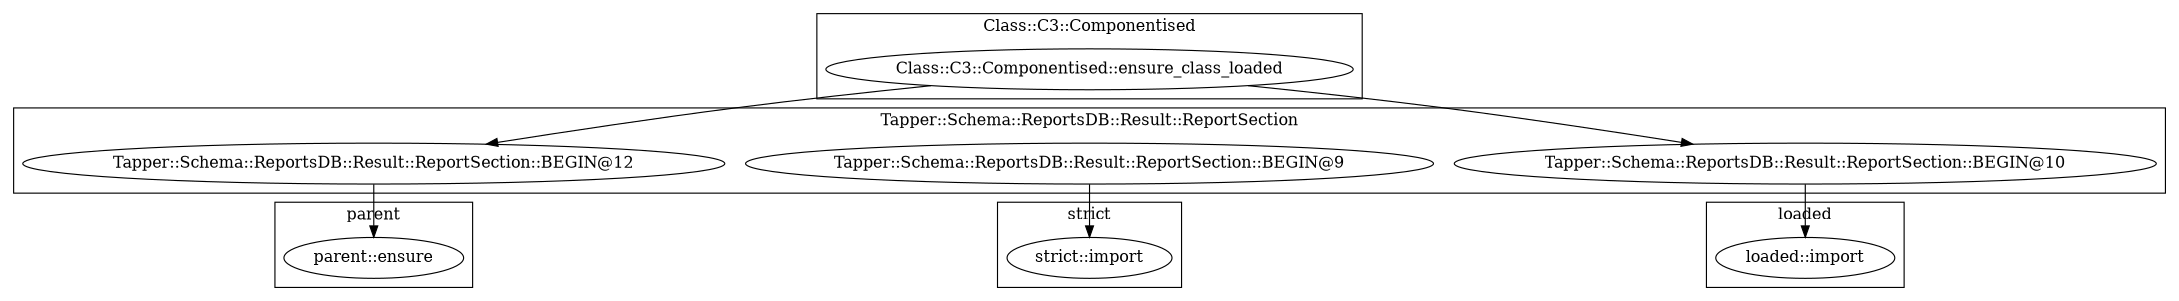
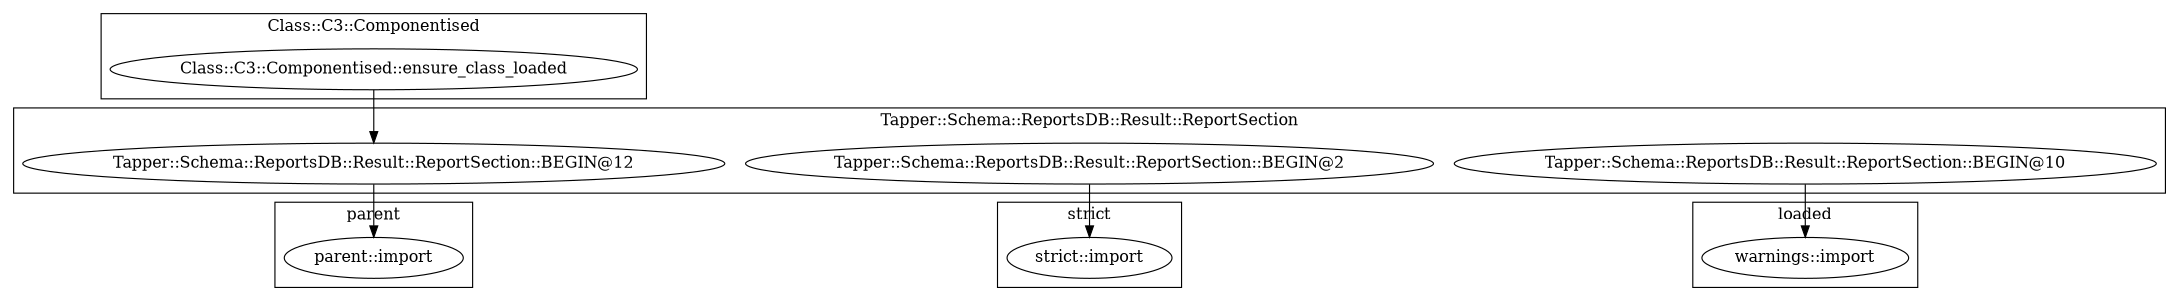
edge "Class::C3::Componentised::ensure_class_loaded" -> "Tapper::Schema::ReportsDB::Result::ReportSection::BEGIN@10": removed
node "Tapper::Schema::ReportsDB::Result::ReportSection::BEGIN@9": label "Tapper::Schema::ReportsDB::Result::ReportSection::BEGIN@9" -> "Tapper::Schema::ReportsDB::Result::ReportSection::BEGIN@2"
node "parent::ensure": label "parent::ensure" -> "parent::import"
node "loaded::import": label "loaded::import" -> "warnings::import"
